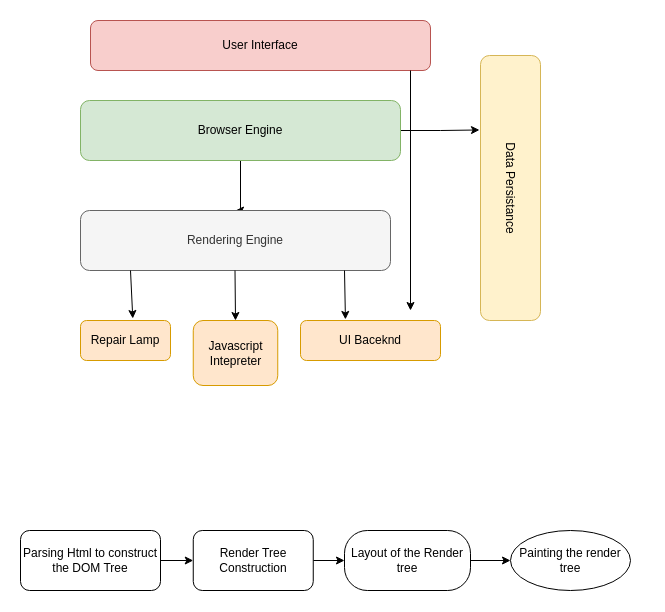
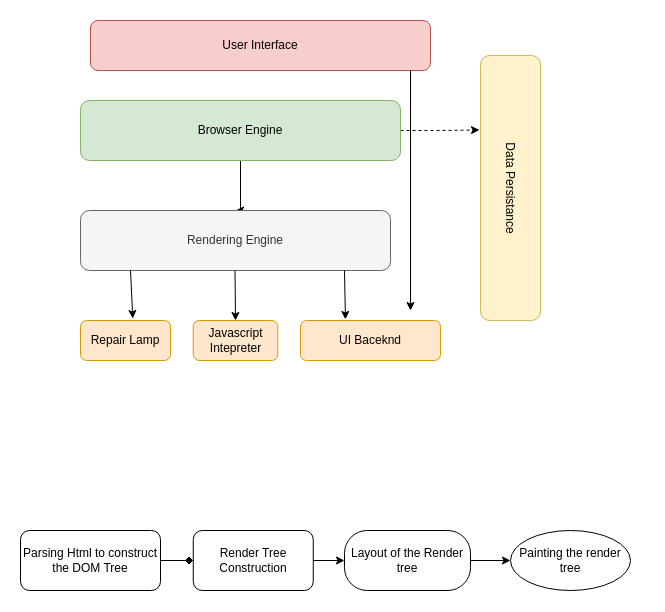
edge "Browser Engine" -> "Data Persistance": style solid -> dashed
node "Javascript Intepreter": size 85x65 -> 85x40
edge "Parsing Html to construct the DOM Tree" -> "Render Tree Construction": arrowhead classic -> diamond
